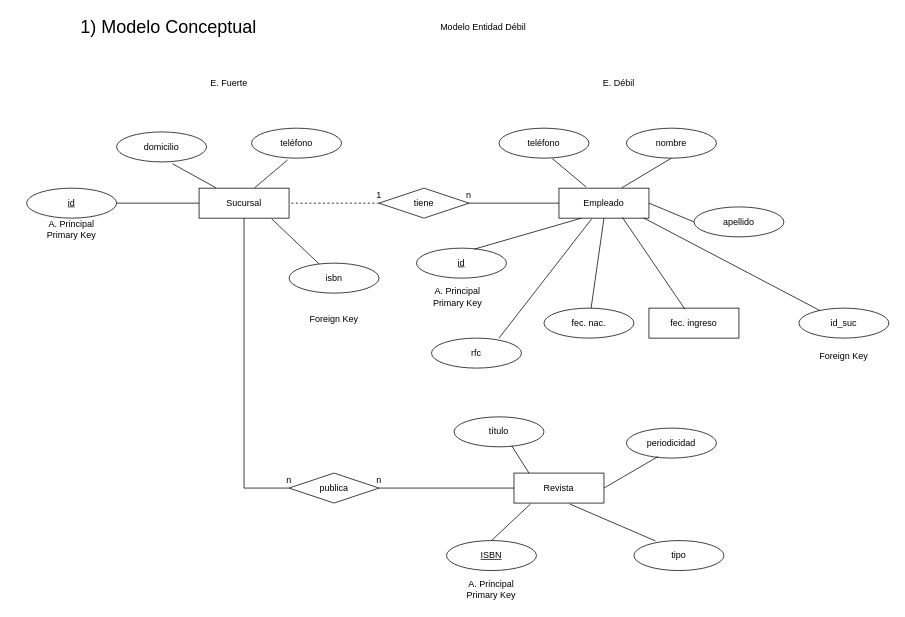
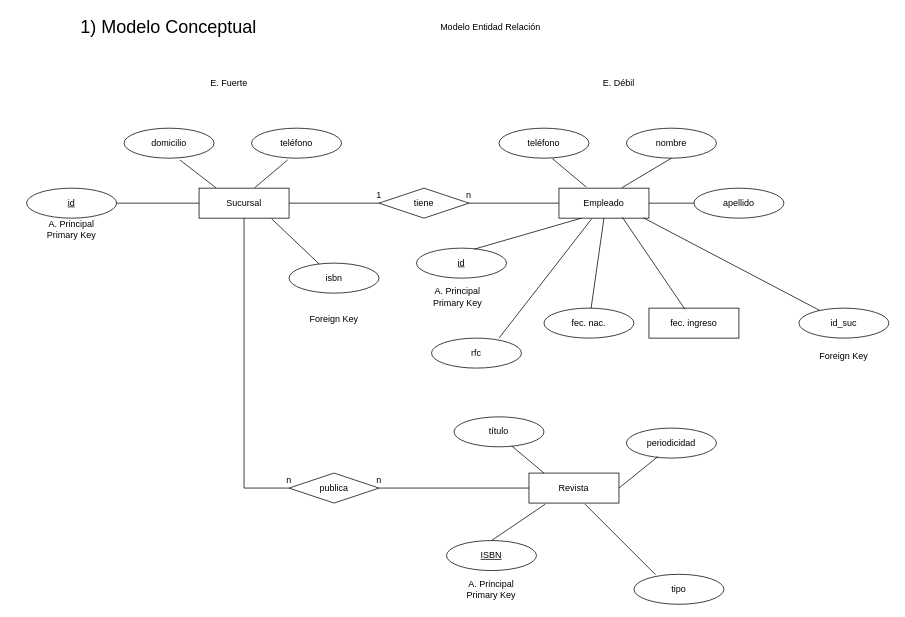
node "Modelo Entidad Débil": label "Modelo Entidad Débil" -> "Modelo Entidad Relación"
node "domicilio": moved (162, 147) -> (169, 143)
edge "Sucursal" -- "tiene": style dashed -> solid
node "apellido": moved (739, 222) -> (739, 203)
node "Revista": moved (559, 488) -> (574, 488)
node "tipo": moved (679, 555) -> (679, 589)
